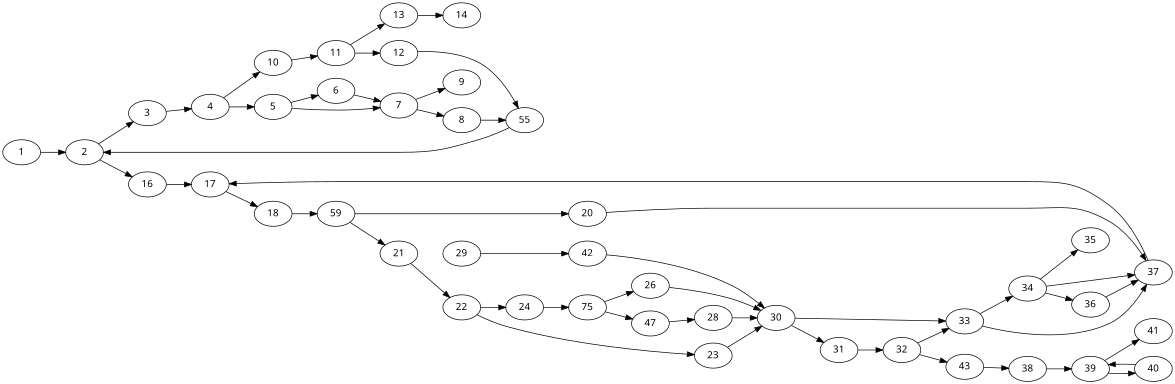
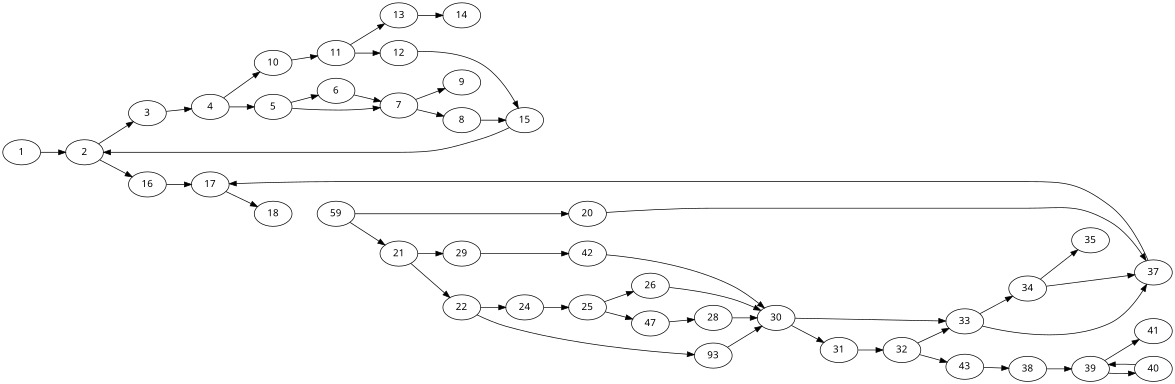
node "55": label "55" -> "15"
edge "18" -> "59": removed
edge "21" -> "29": added
node "36": removed
node "75": label "75" -> "25"
node "23": label "23" -> "93"
